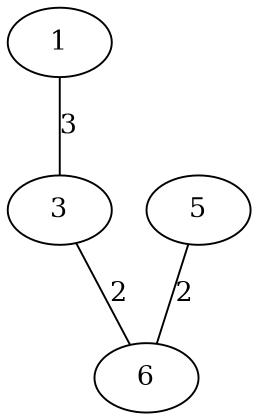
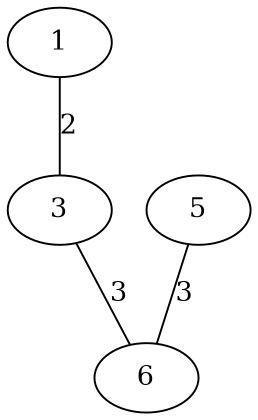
edge "1" -- "3": label "3" -> "2"
edge "3" -- "6": label "2" -> "3"
edge "5" -- "6": label "2" -> "3"
